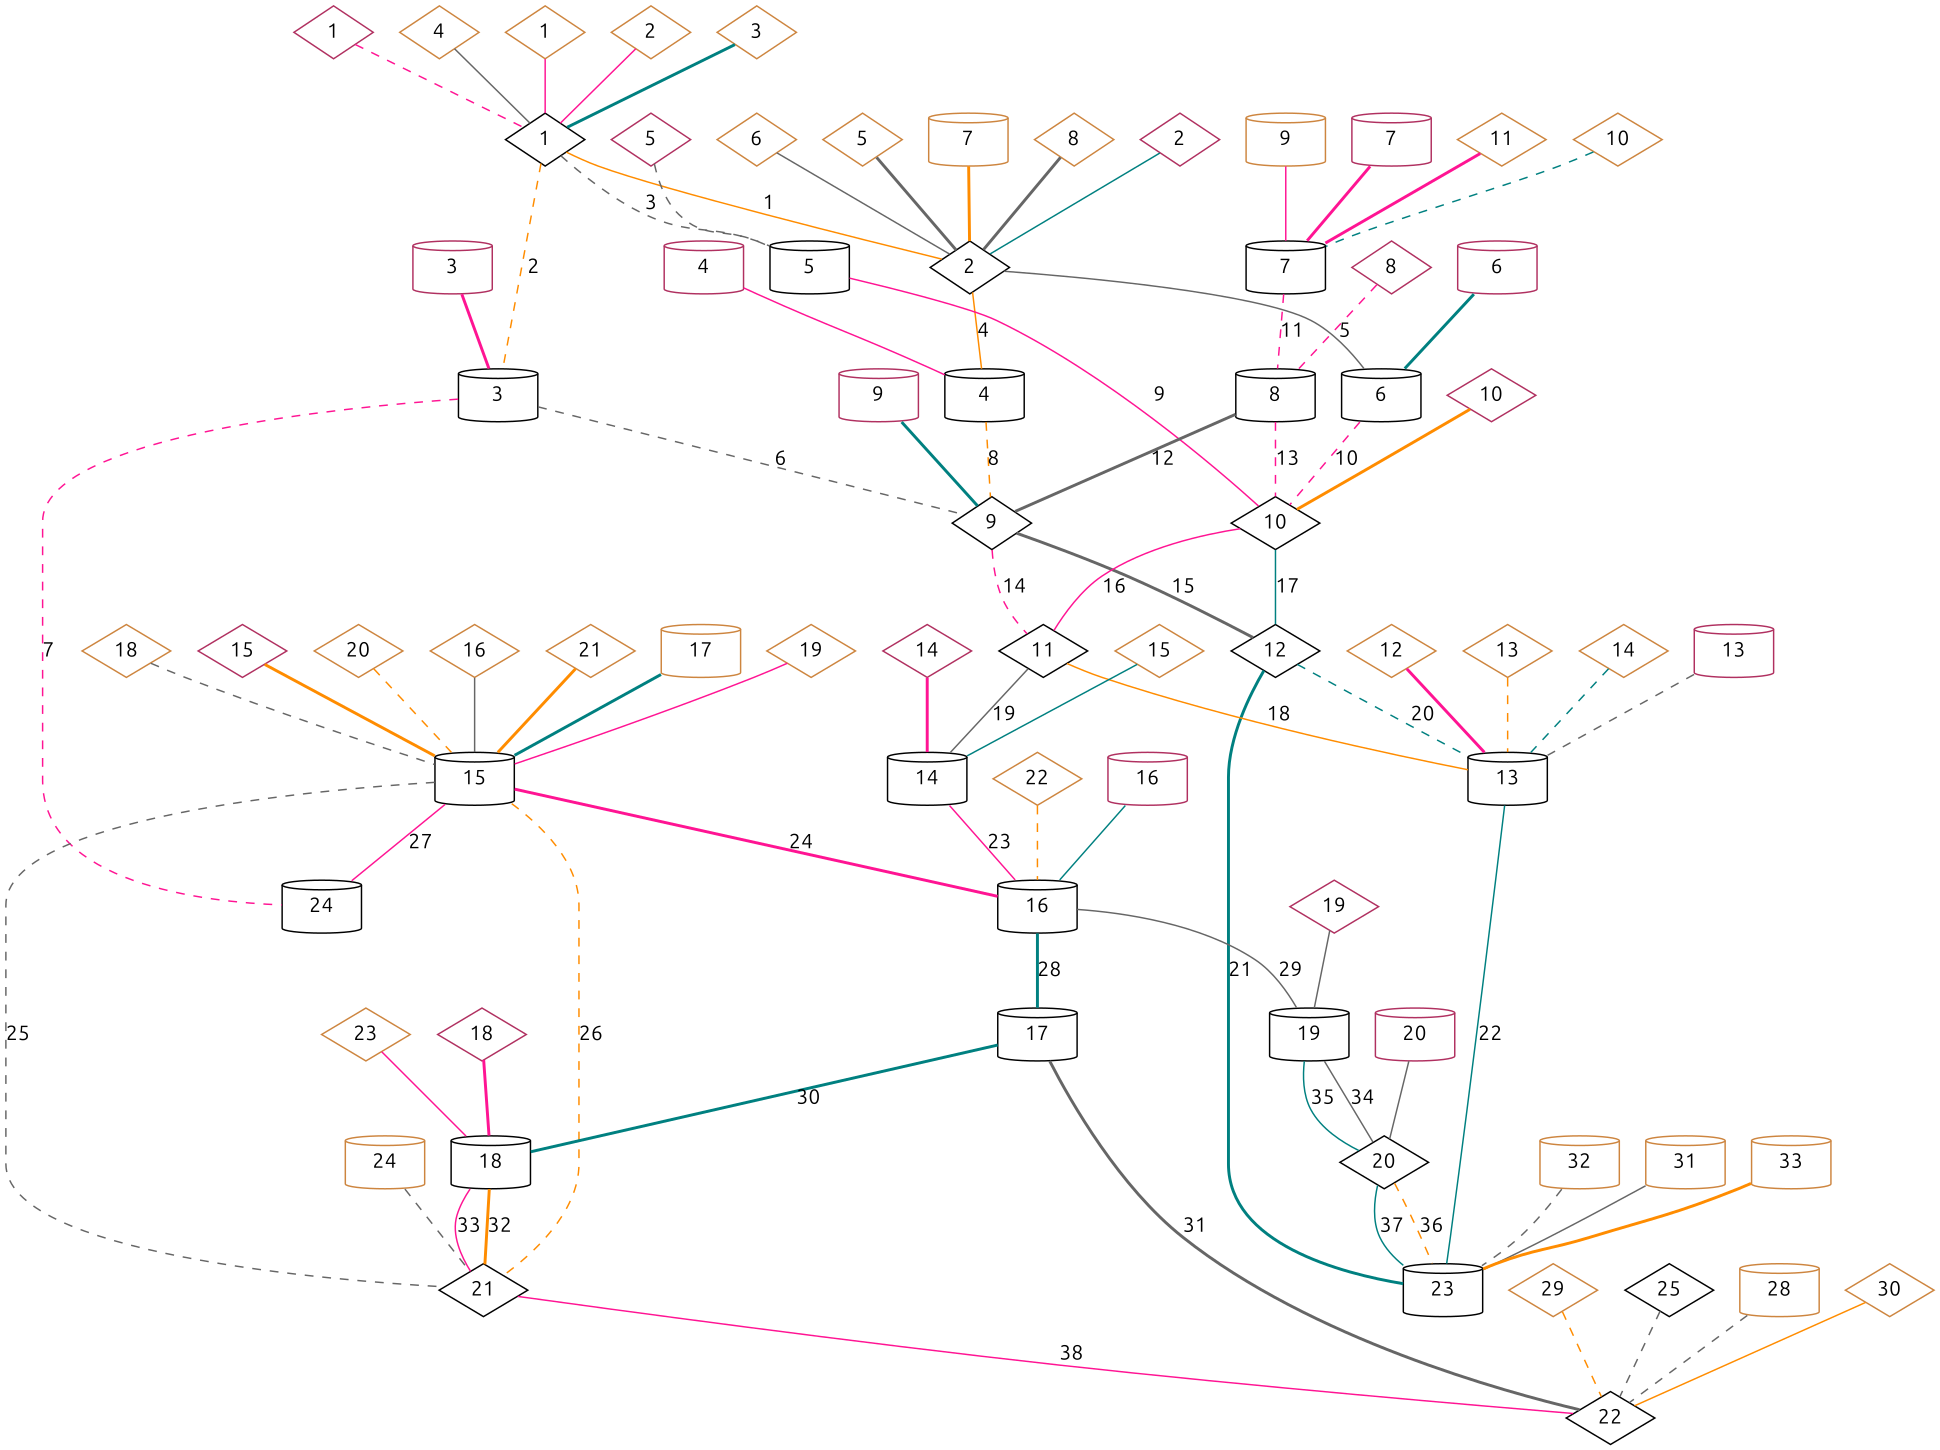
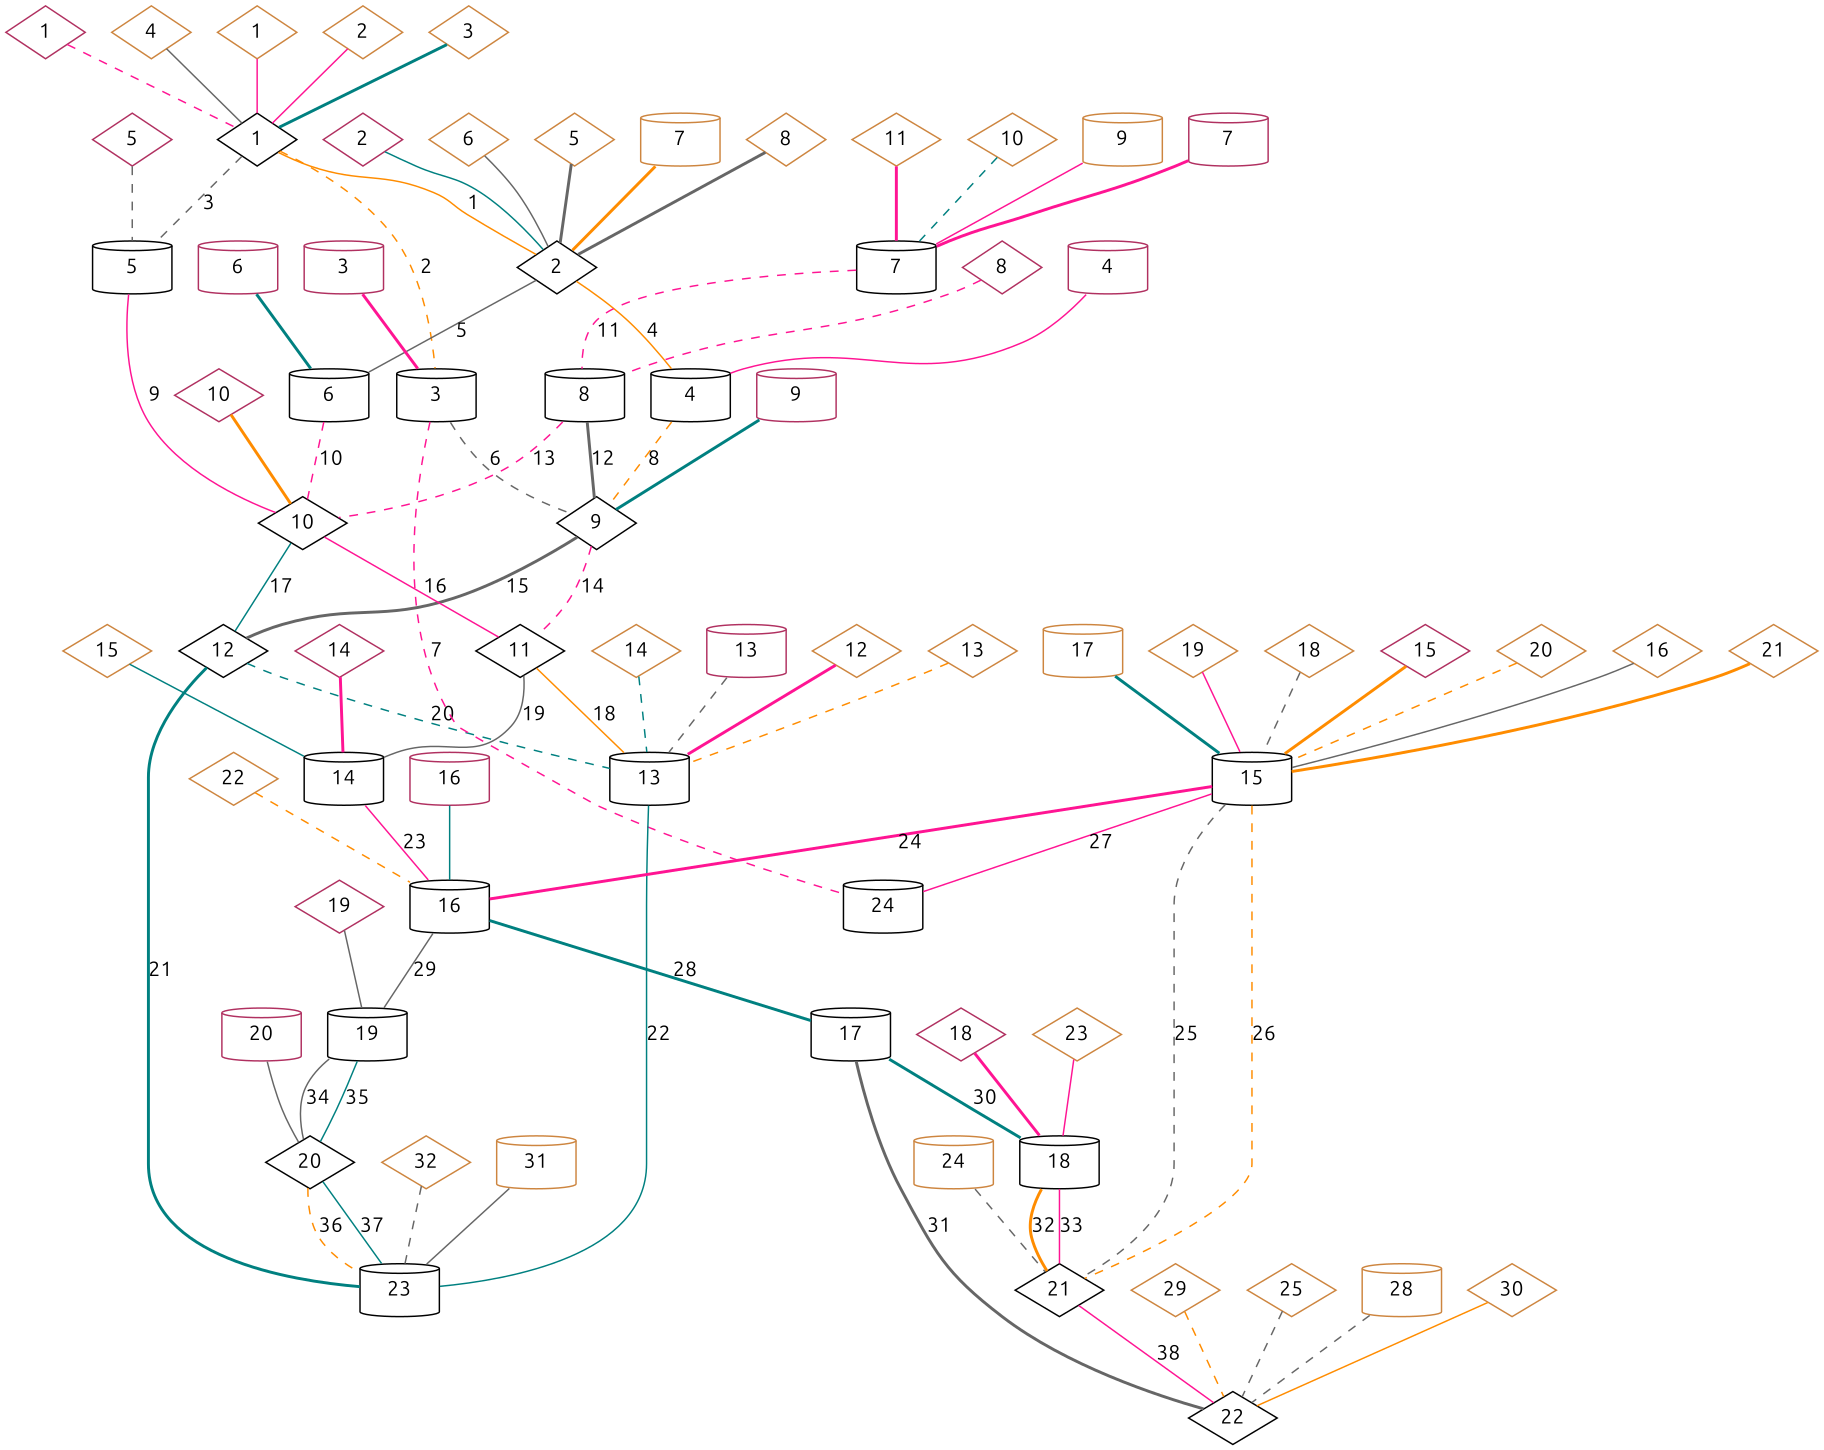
node "32": shape cylinder -> diamond
node "33": removed
node "25": color black -> peru
